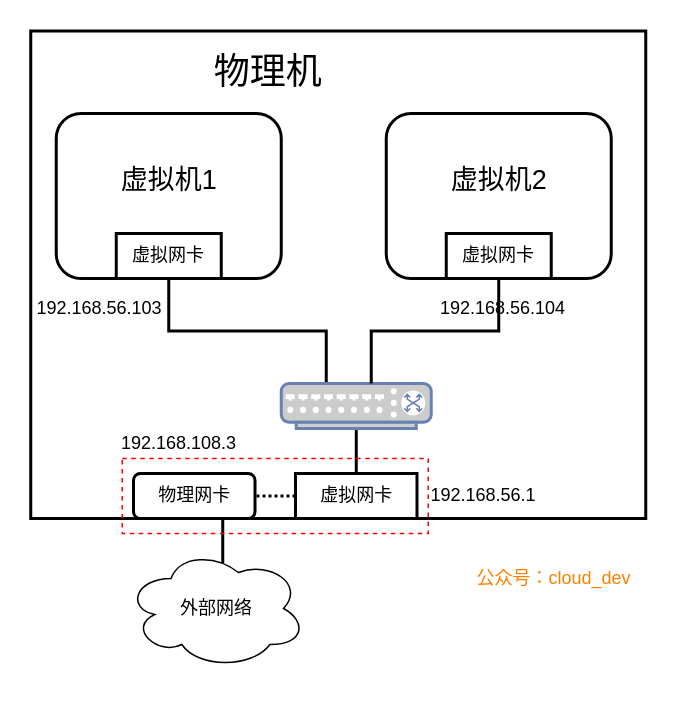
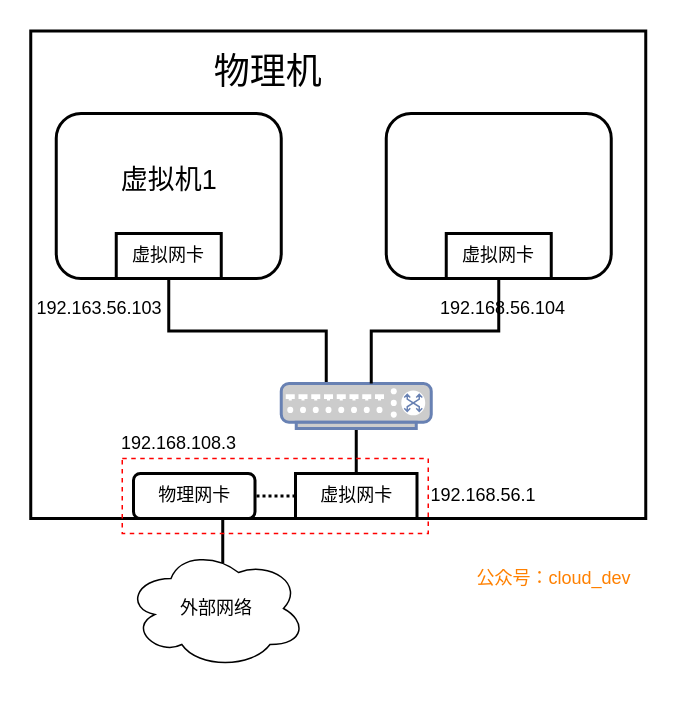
node "虚拟机2": removed
node "192.168.56.103": label "192.168.56.103" -> "192.163.56.103"
